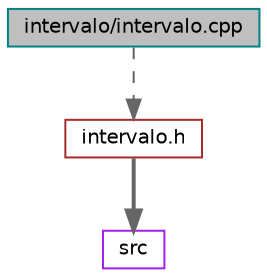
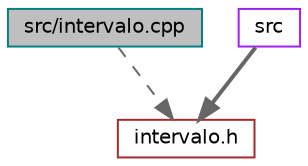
node "intervalo/intervalo.cpp": label "intervalo/intervalo.cpp" -> "src/intervalo.cpp"
edge "intervalo.h" -> "src": reversed
